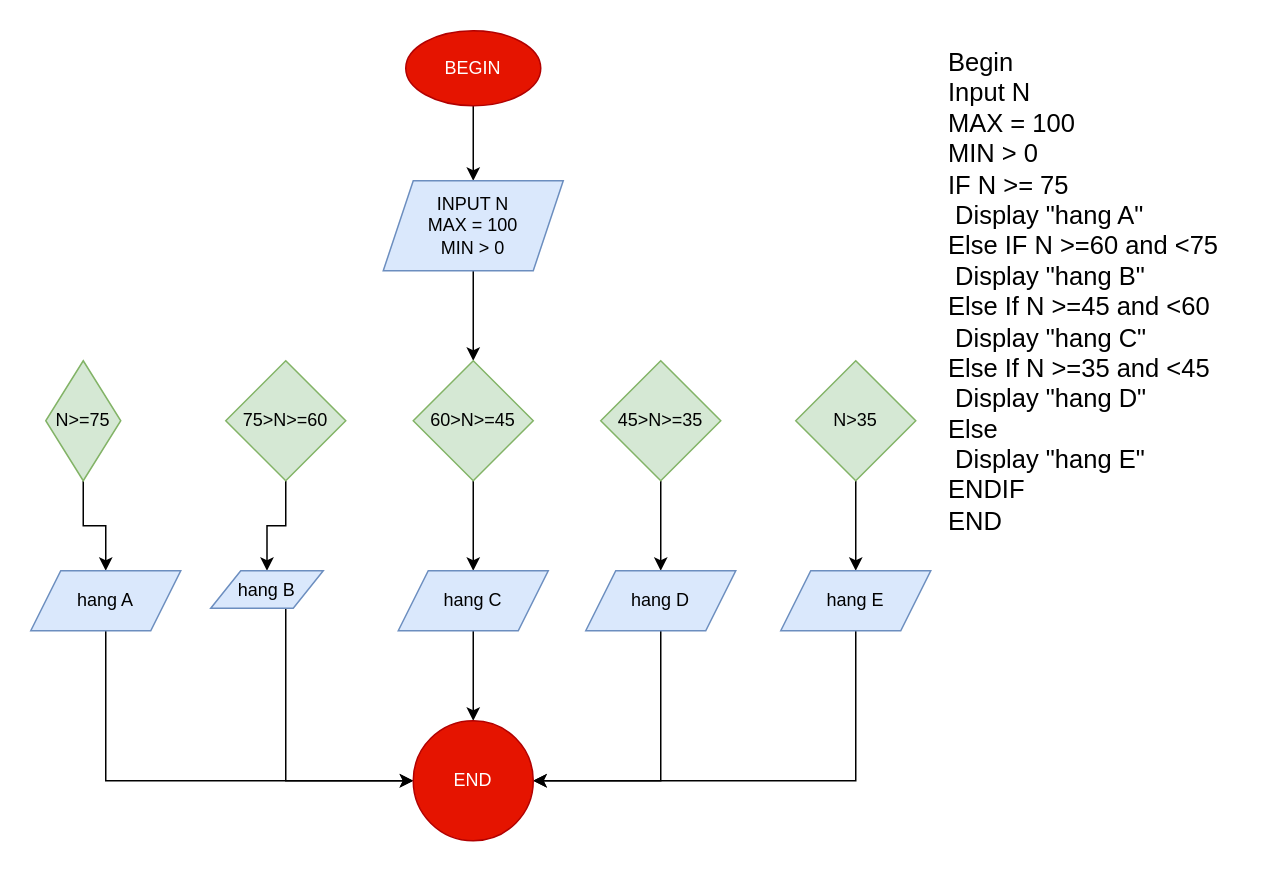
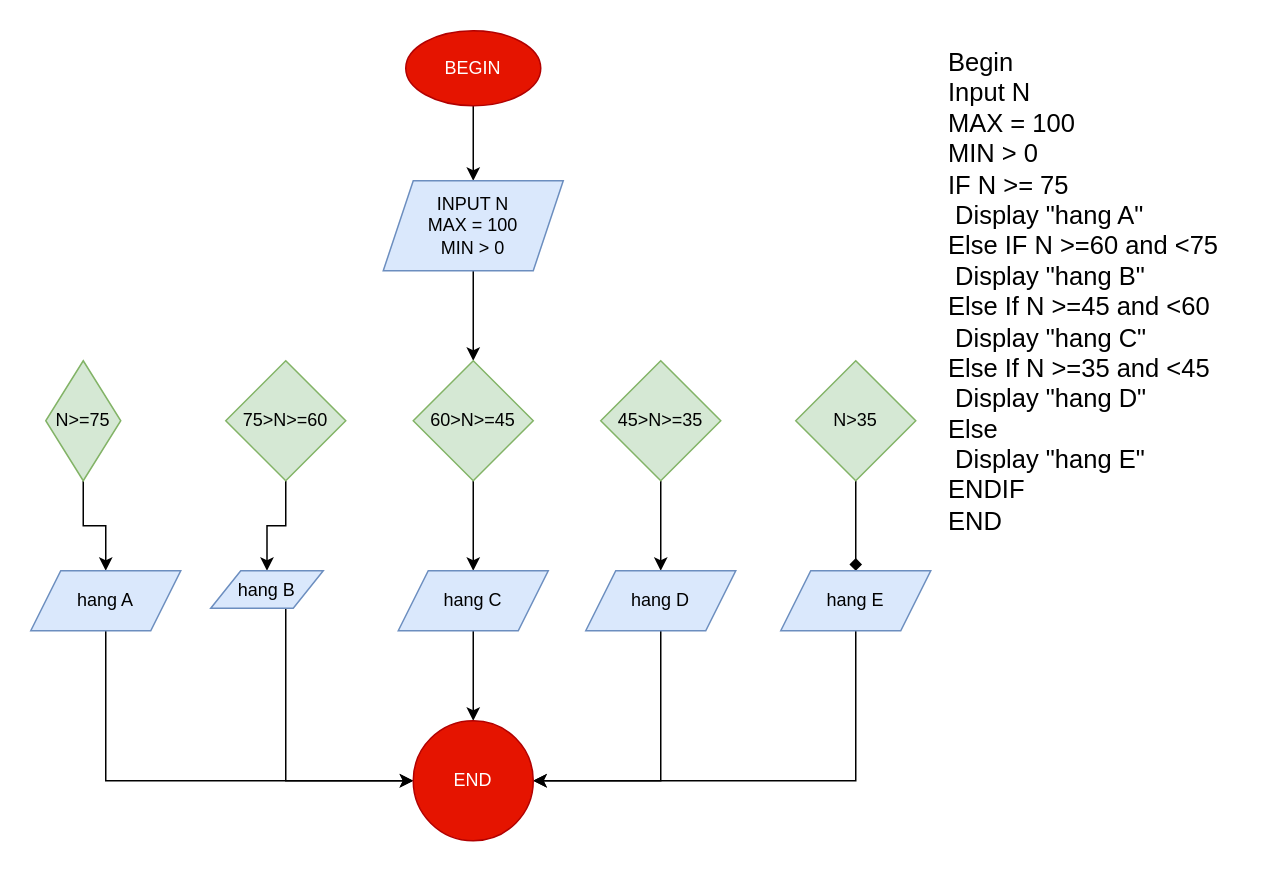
edge "N>35" -> "hang E": arrowhead classic -> diamond
